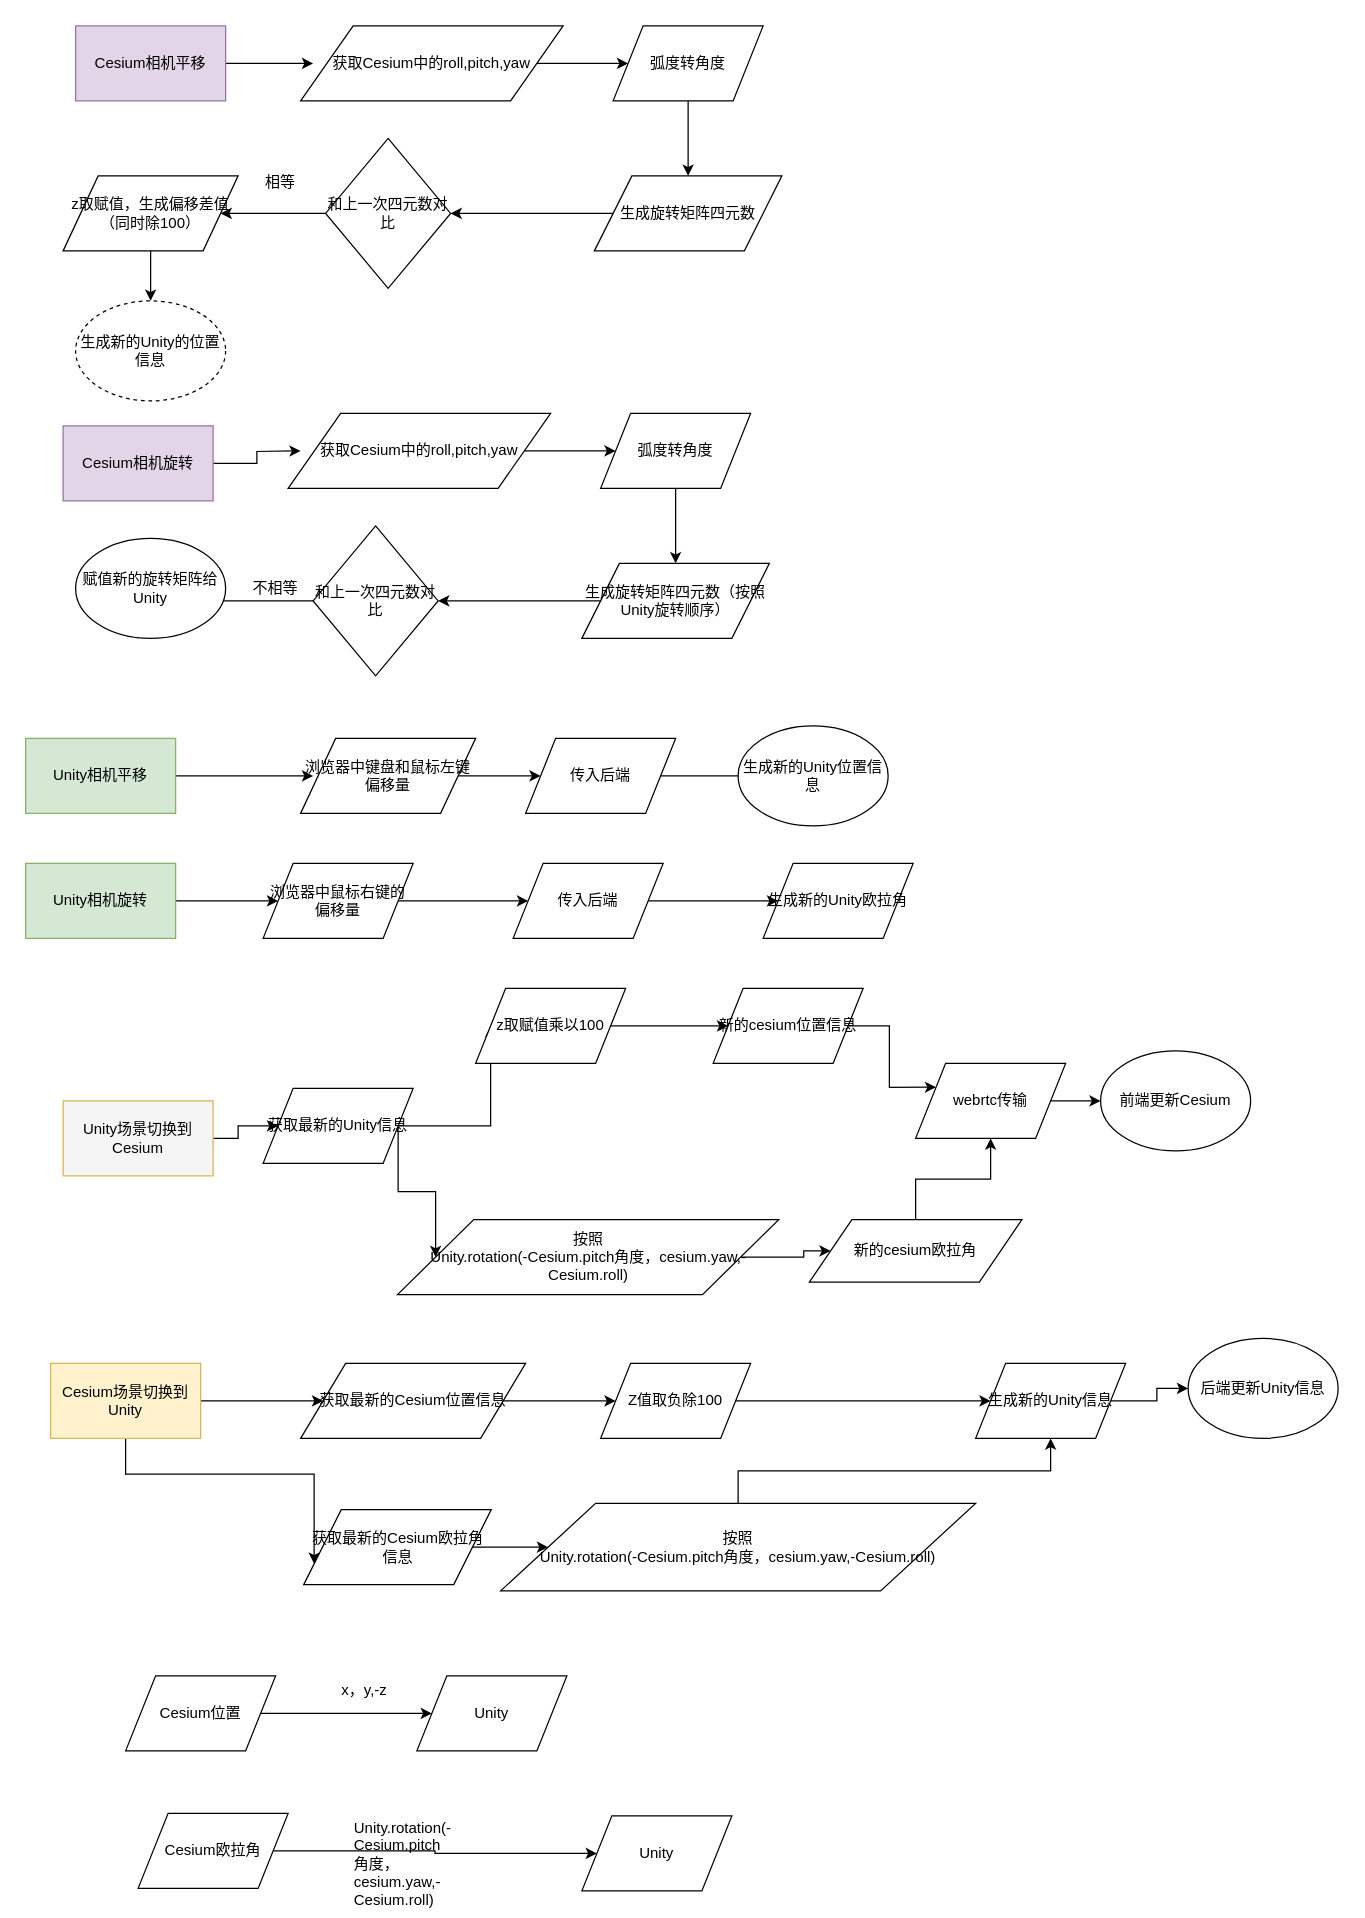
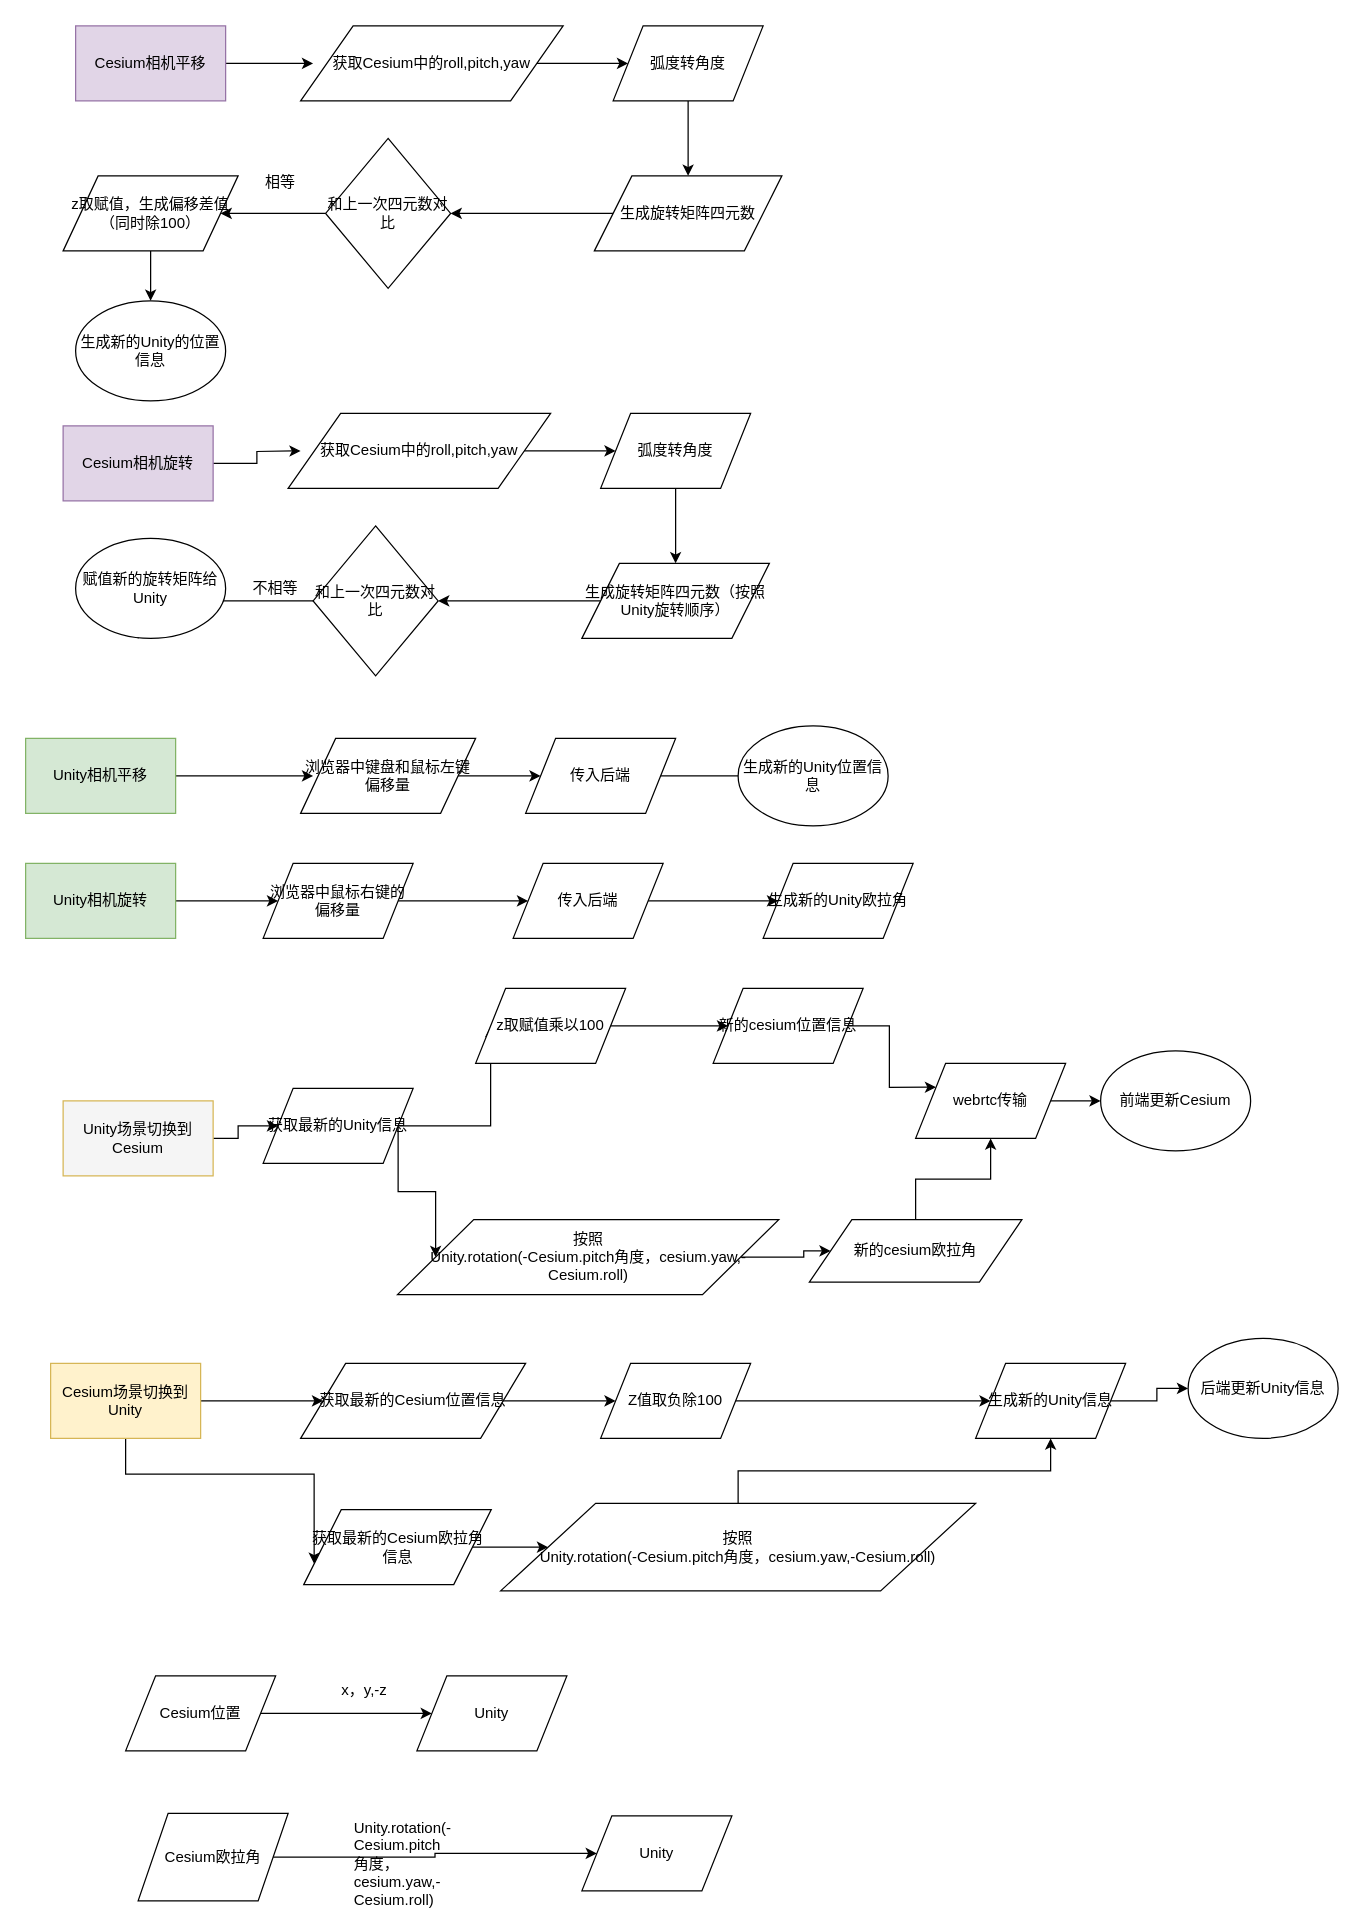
node "生成新的Unity的位置信息": style dashed -> solid
node "Cesium欧拉角": size 150x75 -> 150x88
